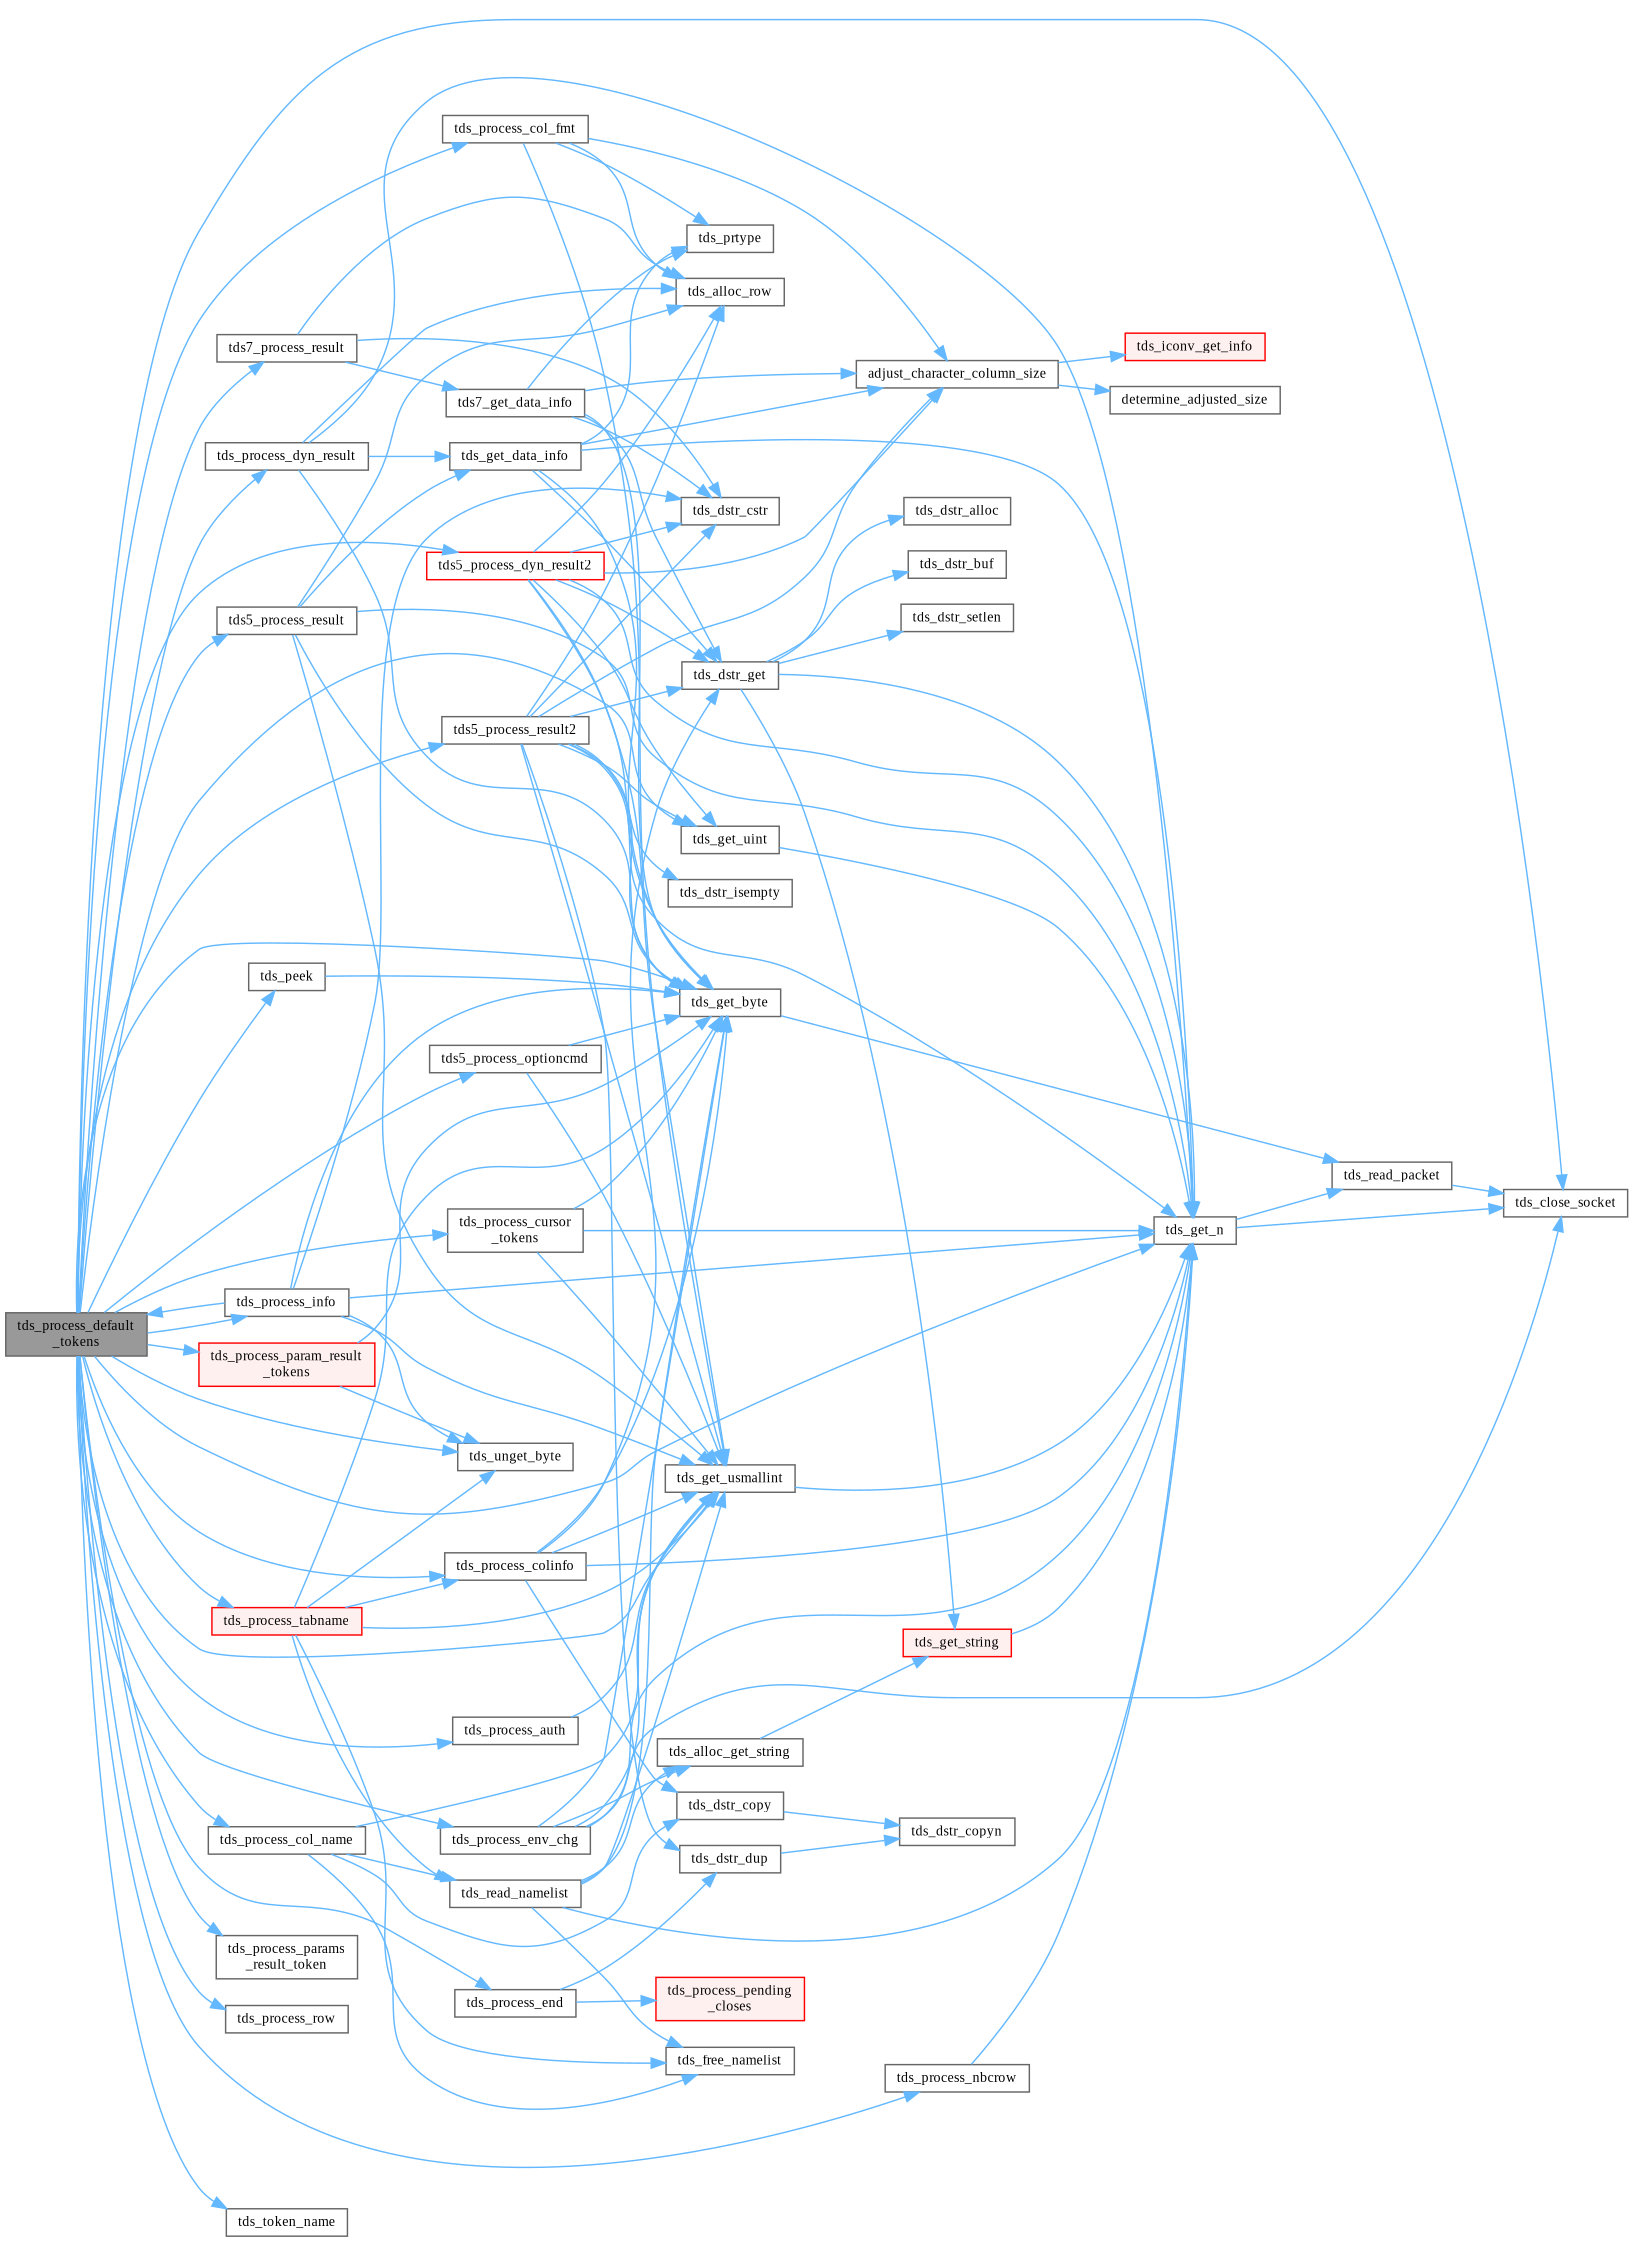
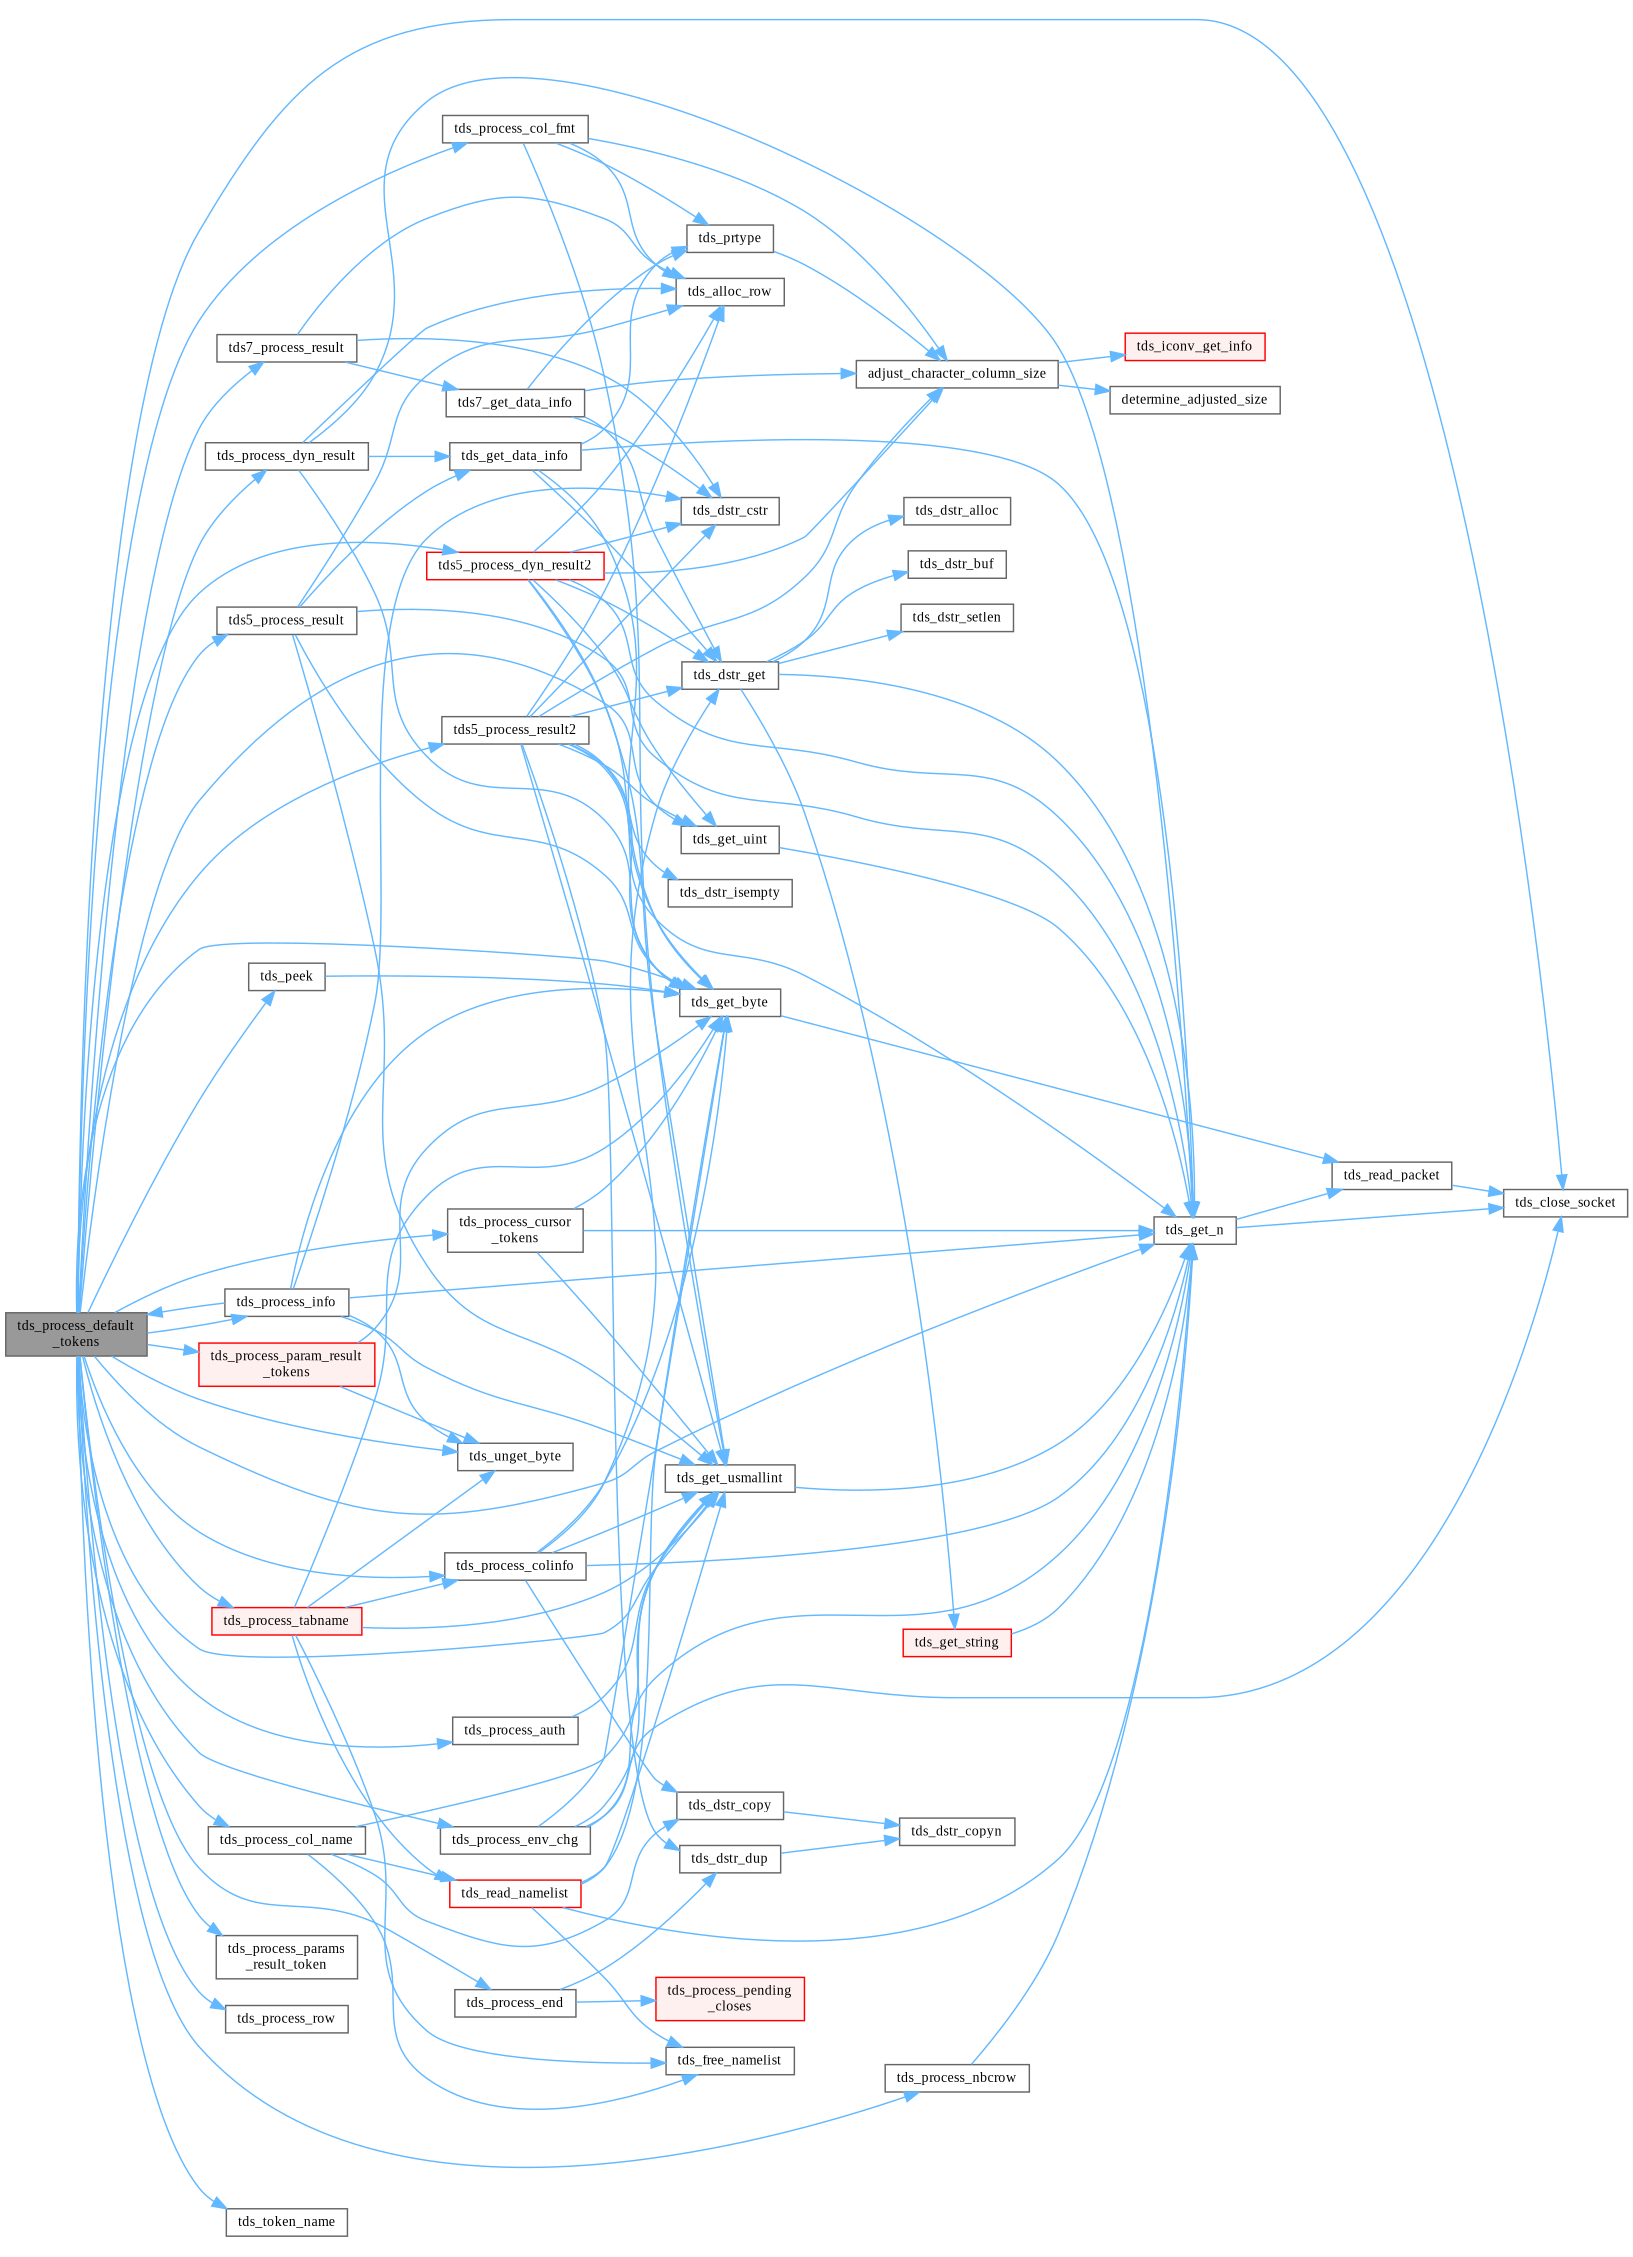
edge "tds_get_data_info" -> "adjust_character_column_size": now "tds_prtype" -> "adjust_character_column_size"
edge "tds7_get_data_info" -> "tds_get_byte": removed
node "tds5_process_optioncmd": removed
node "tds_alloc_get_string": removed
node "tds_read_namelist": color grey40 -> red
